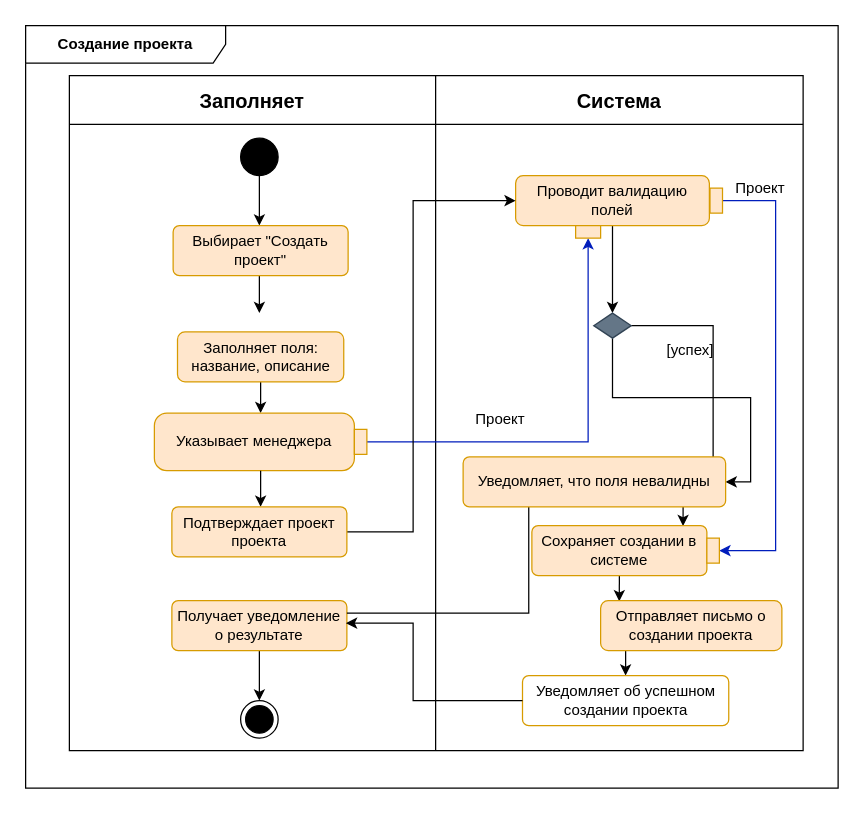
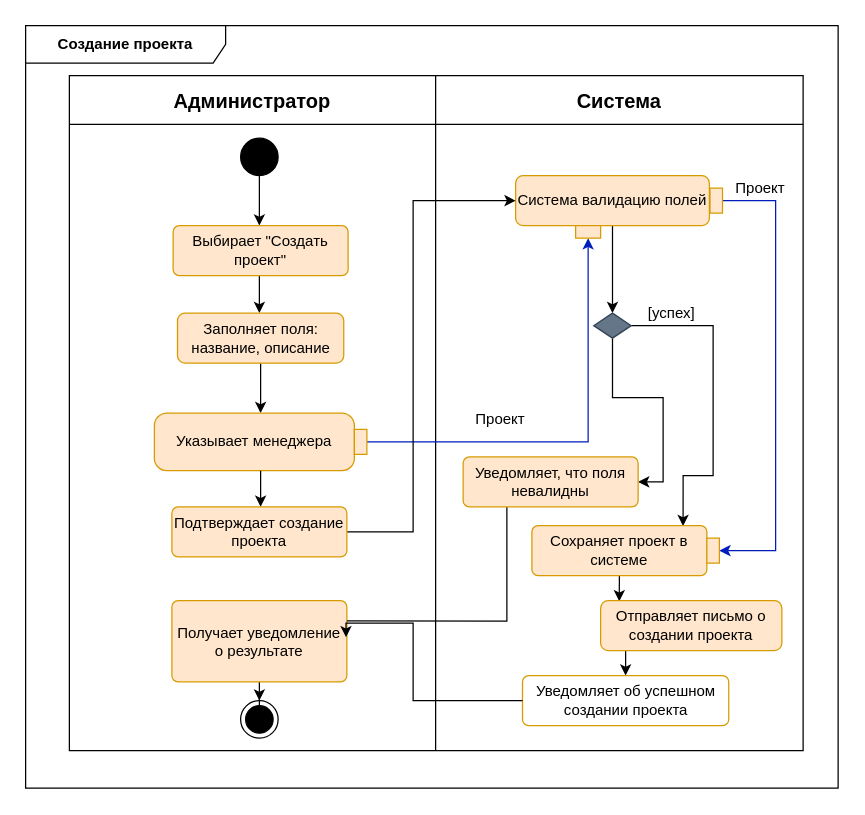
node "Заполняет": label "Заполняет" -> "Администратор"
node "Проводит валидацию полей": label "Проводит валидацию полей" -> "Система валидацию полей"
node "[успех]": moved (691, 351) -> (672, 313)
node "Заполняет поля: название, описание": moved (261, 357) -> (261, 338)
node "Уведомляет, что поля невалидны": size 263x50 -> 175x50
node "Подтверждает проект проекта": label "Подтверждает проект проекта" -> "Подтверждает создание проекта"
node "Сохраняет создании в системе": label "Сохраняет создании в системе" -> "Сохраняет проект в системе"
node "Получает уведомление о результате": size 175x50 -> 175x81
